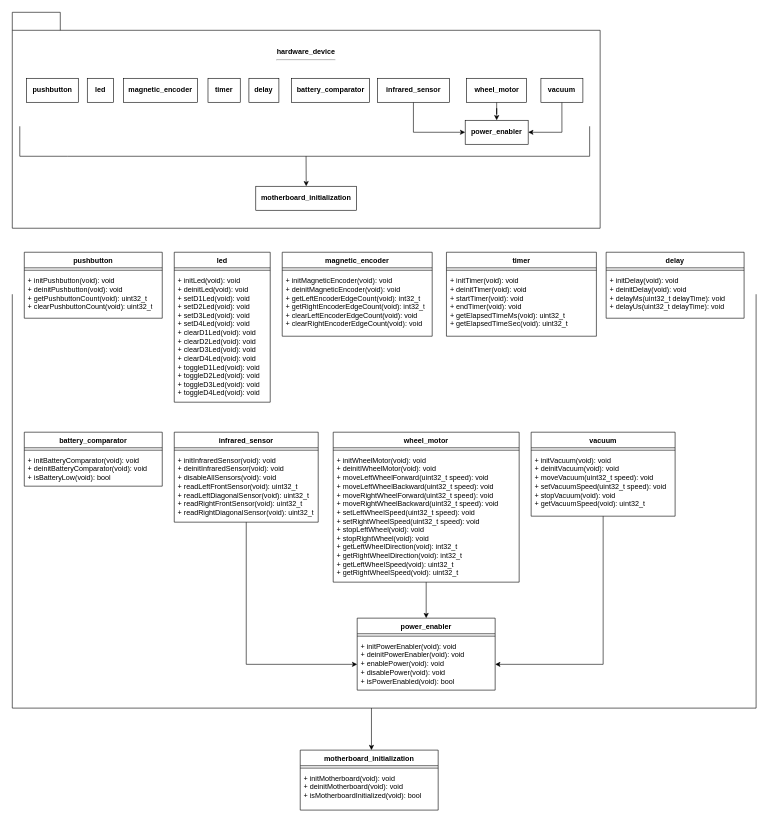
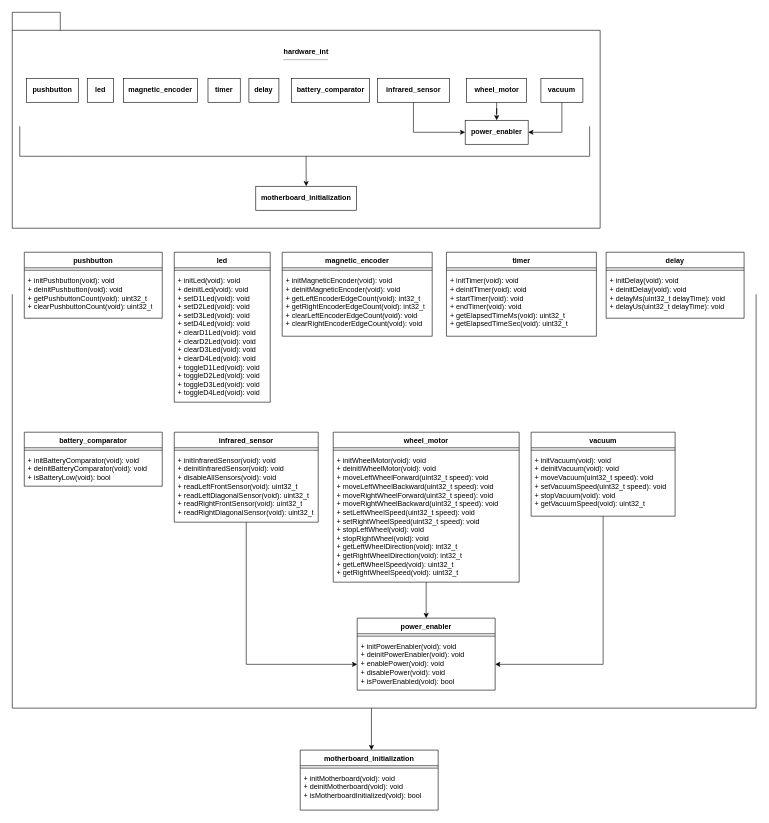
node "hardware_device": label "hardware_device" -> "hardware_int"
